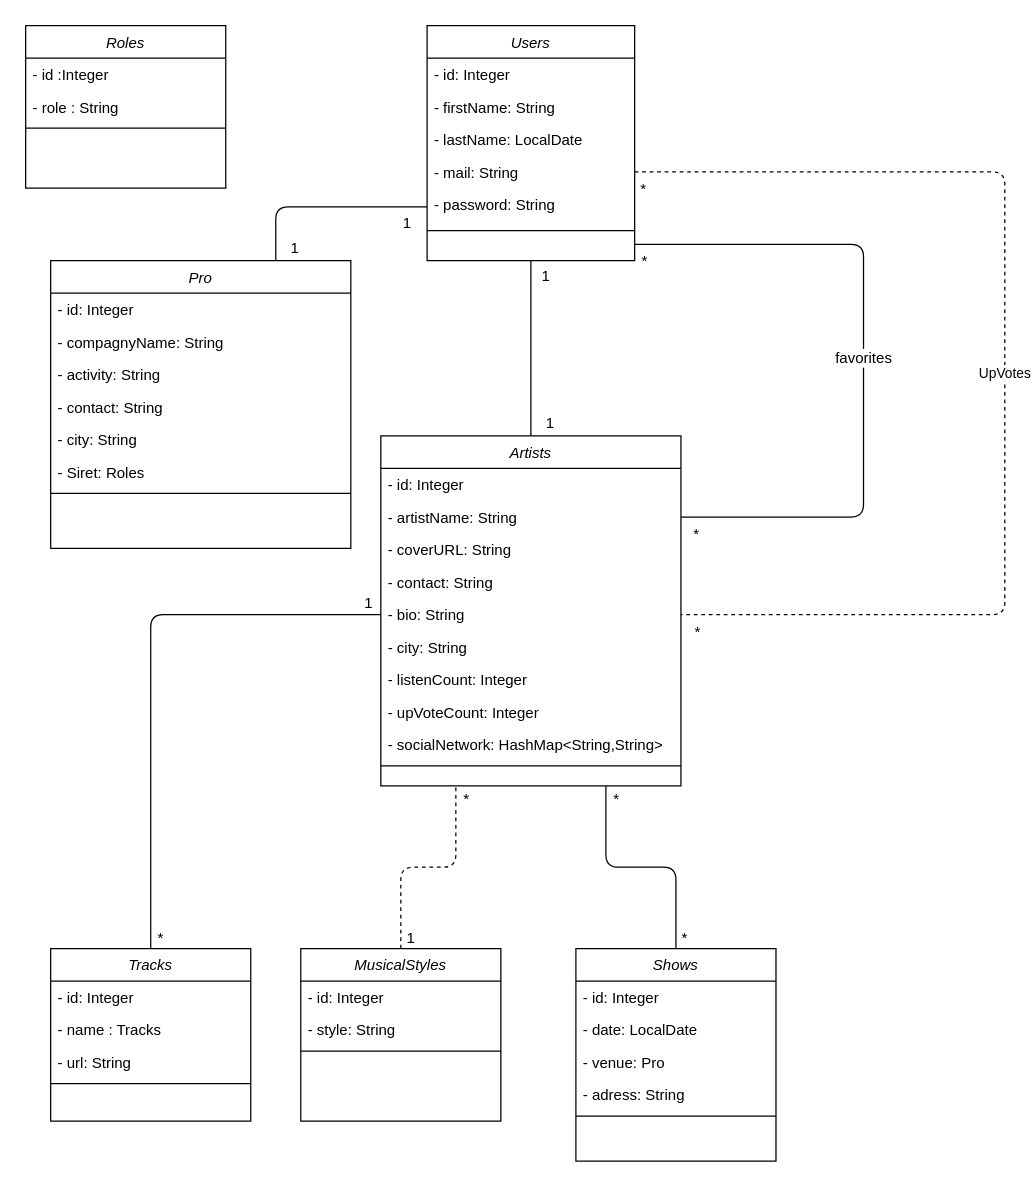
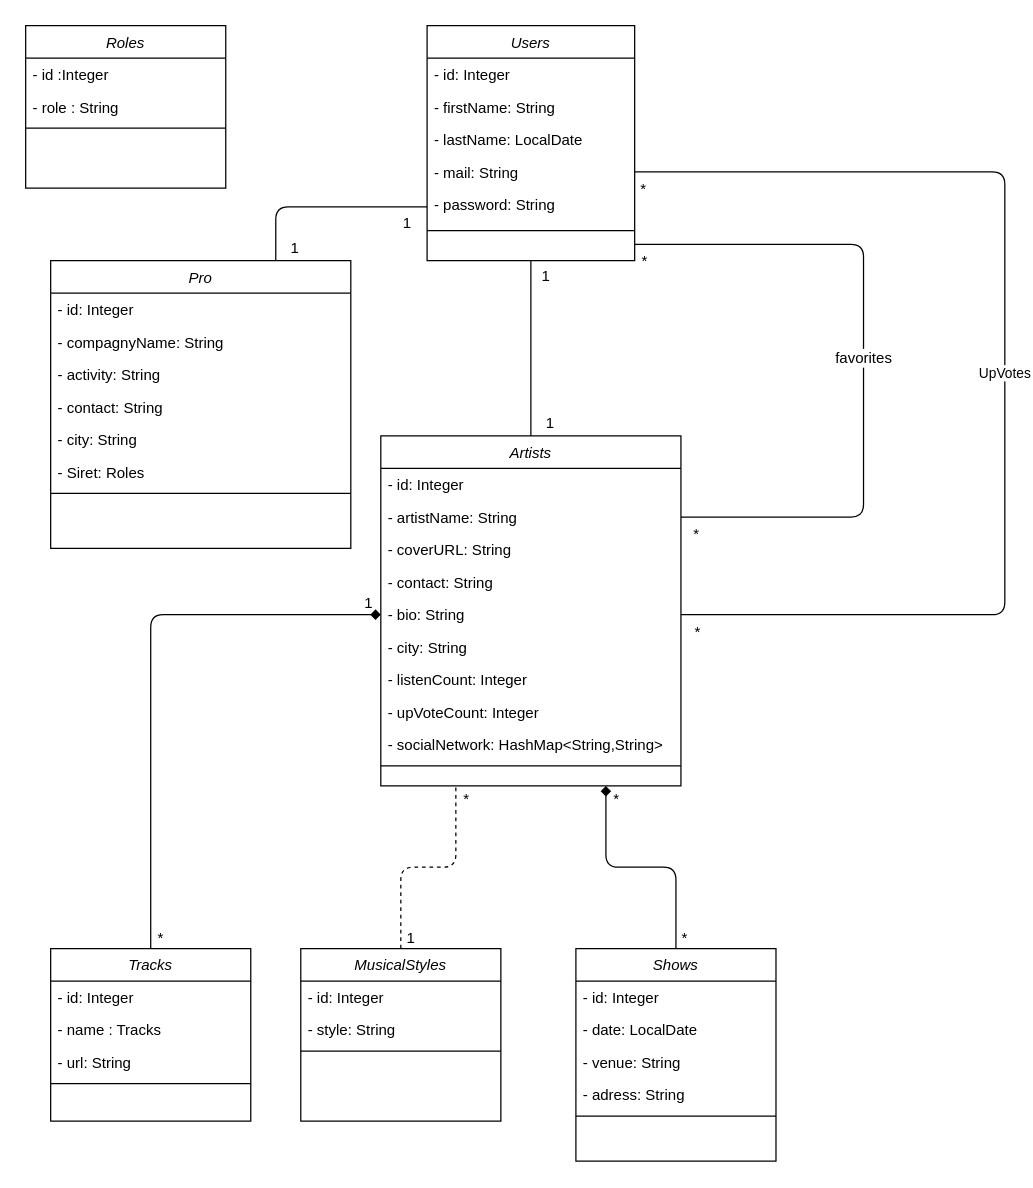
edge "- mail: String" -- "- bio: String": style dashed -> solid
edge "- bio: String" -- "Tracks": arrowhead none -> diamond
edge "Artists" -- "Shows": arrowhead none -> diamond
node "- venue: Pro": label "- venue: Pro" -> "- venue: String"
